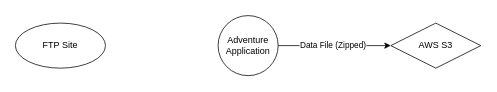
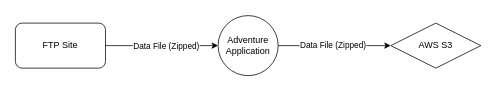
node "FTP Site": shape ellipse -> rounded rectangle
edge "FTP Site" -> "Adventure Application": added, label "Data File (Zipped)"
